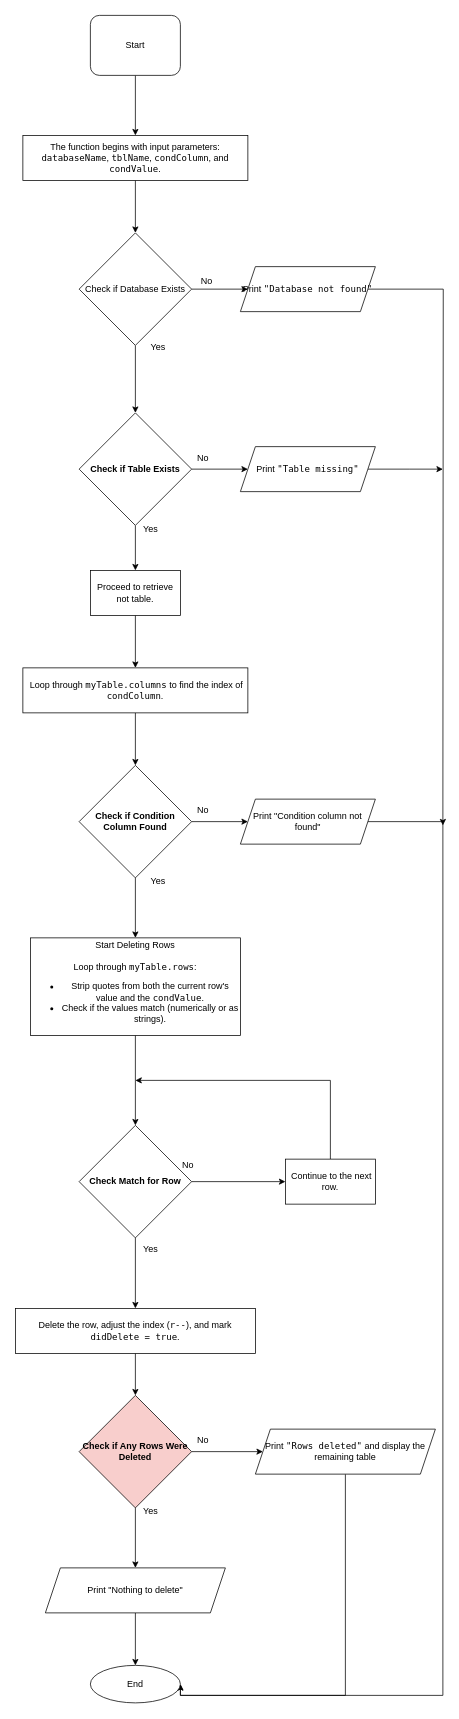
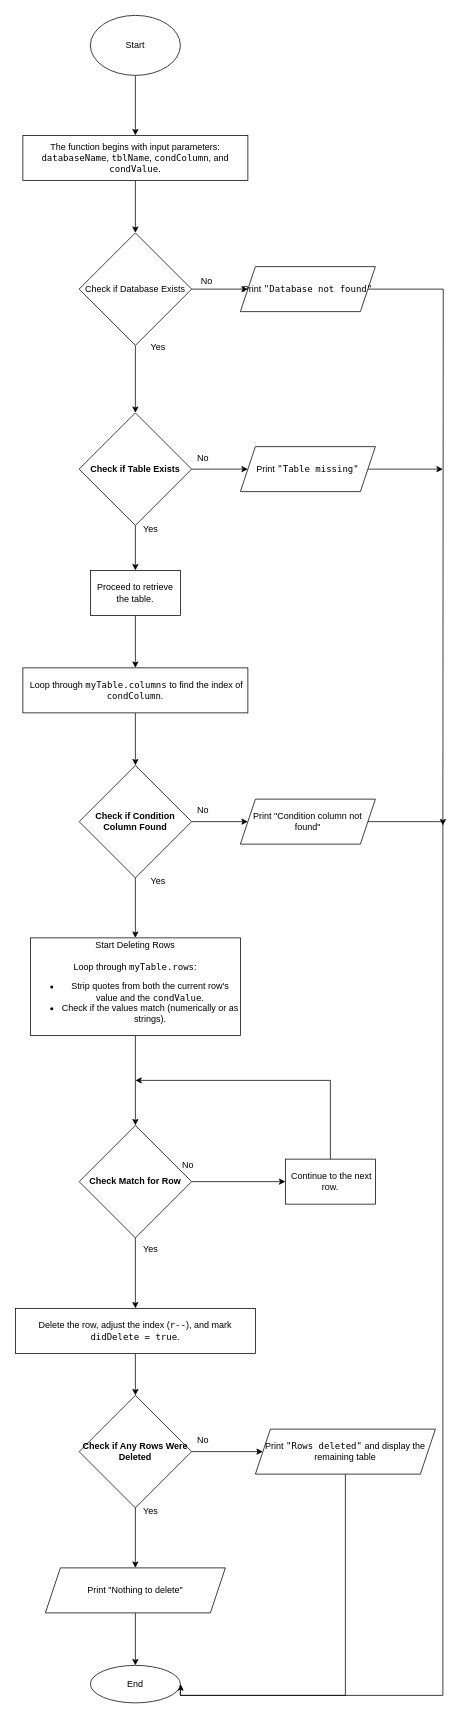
node "Start": shape rounded rectangle -> ellipse
node "Proceed to retrieve not table.": label "Proceed to retrieve not table." -> "Proceed to retrieve the table."
node "Check if Any Rows Were Deleted": fillcolor #f8cecc -> #ffffff
